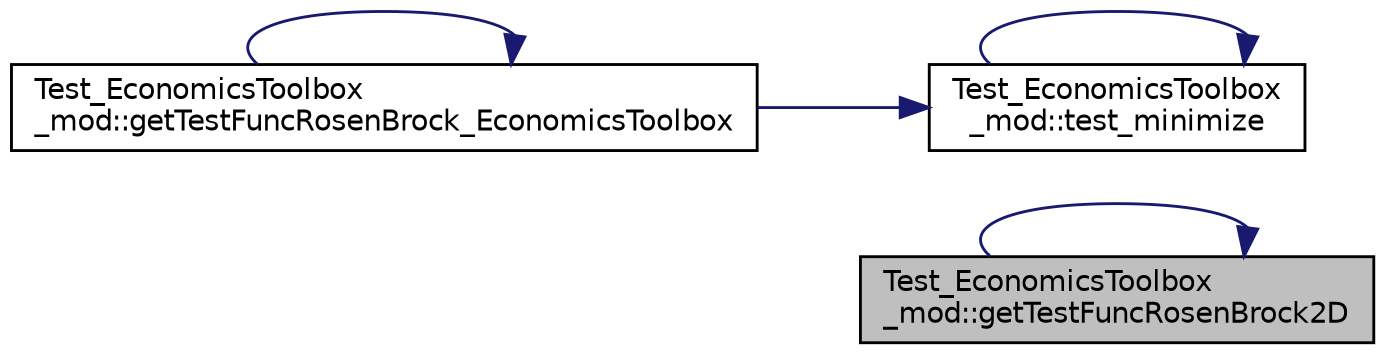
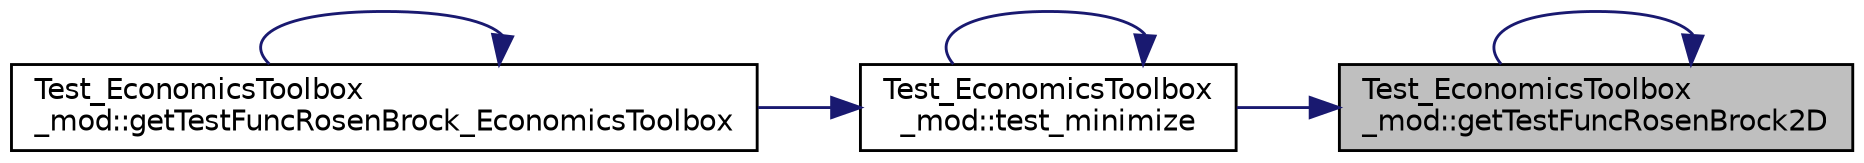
edge "Test_EconomicsToolbox _mod::test_minimize" -> "Test_EconomicsToolbox _mod::getTestFuncRosenBrock2D": added
